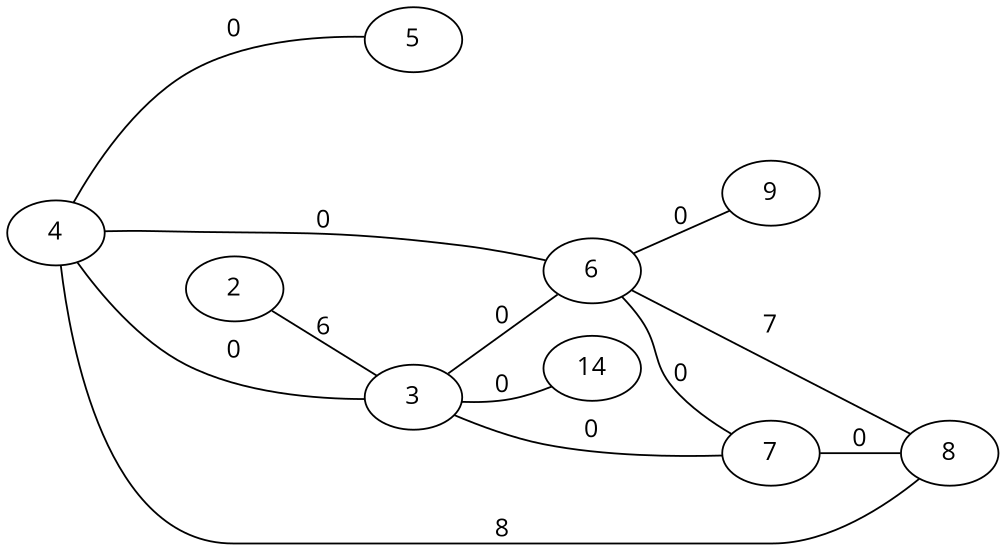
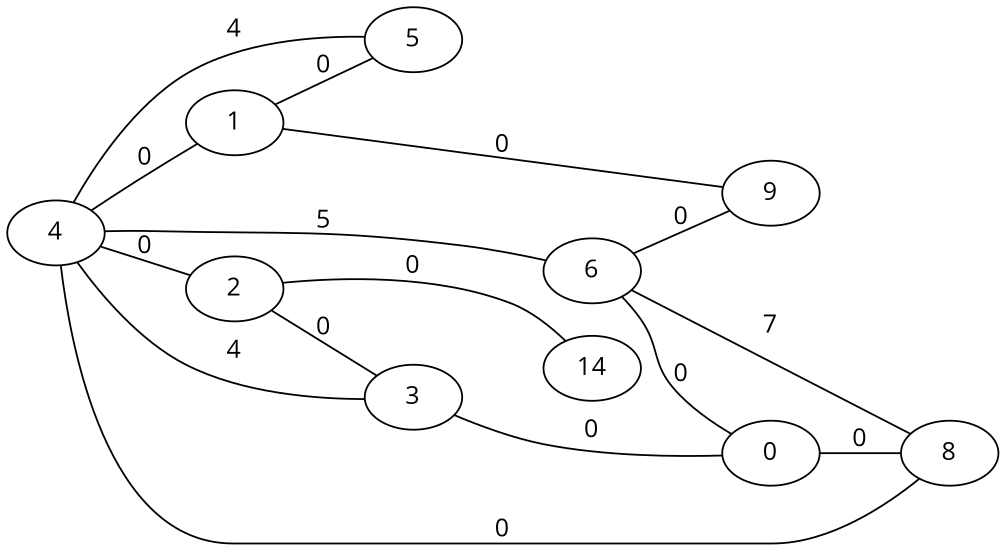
edge "5" -- "4": label "0" -> "4"
node "1": added
edge "4" -- "6": label "0" -> "5"
edge "4" -- "2": added, label "0"
edge "2" -- "3": label "6" -> "0"
edge "6" -- "3": removed, label "0"
edge "4" -- "3": label "0" -> "4"
edge "14" -- "3": now "14" -- "2"
node "7": label "7" -> "0"
edge "4" -- "8": label "8" -> "0"
